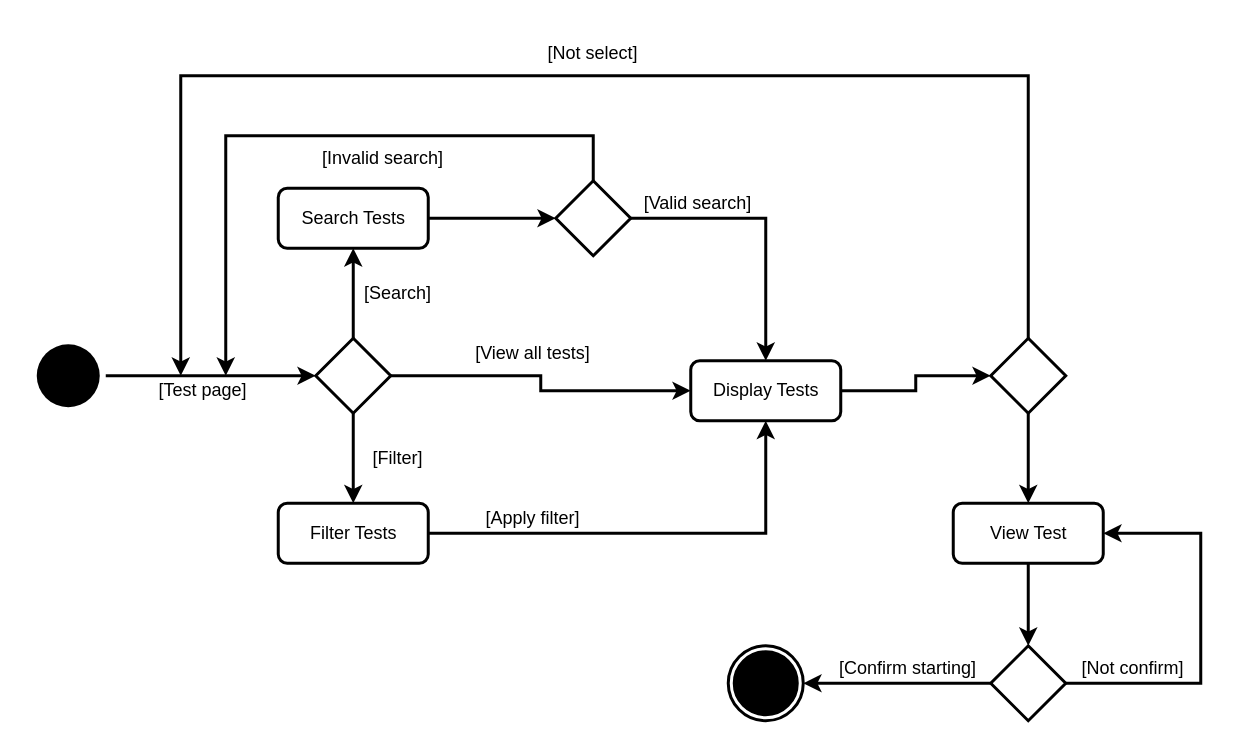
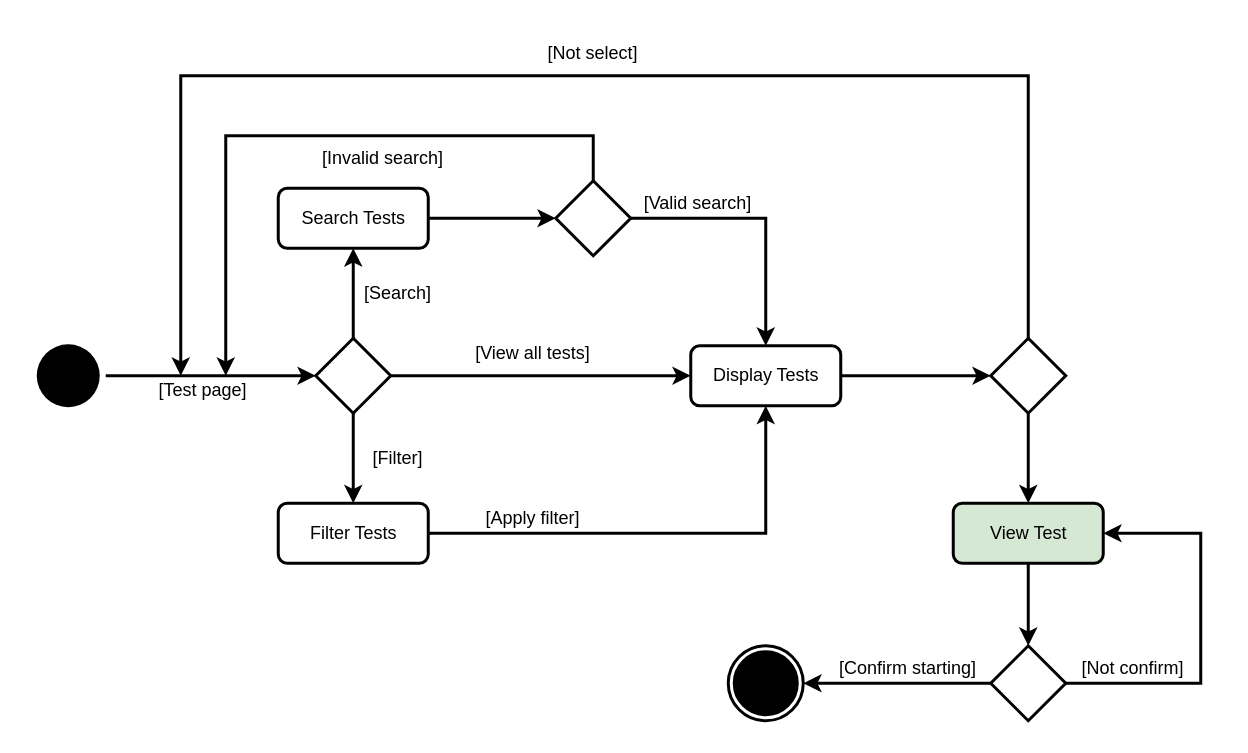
node "Display Tests": moved (766, 391) -> (766, 376)
node "View Test": fillcolor #ffffff -> #d5e8d4
